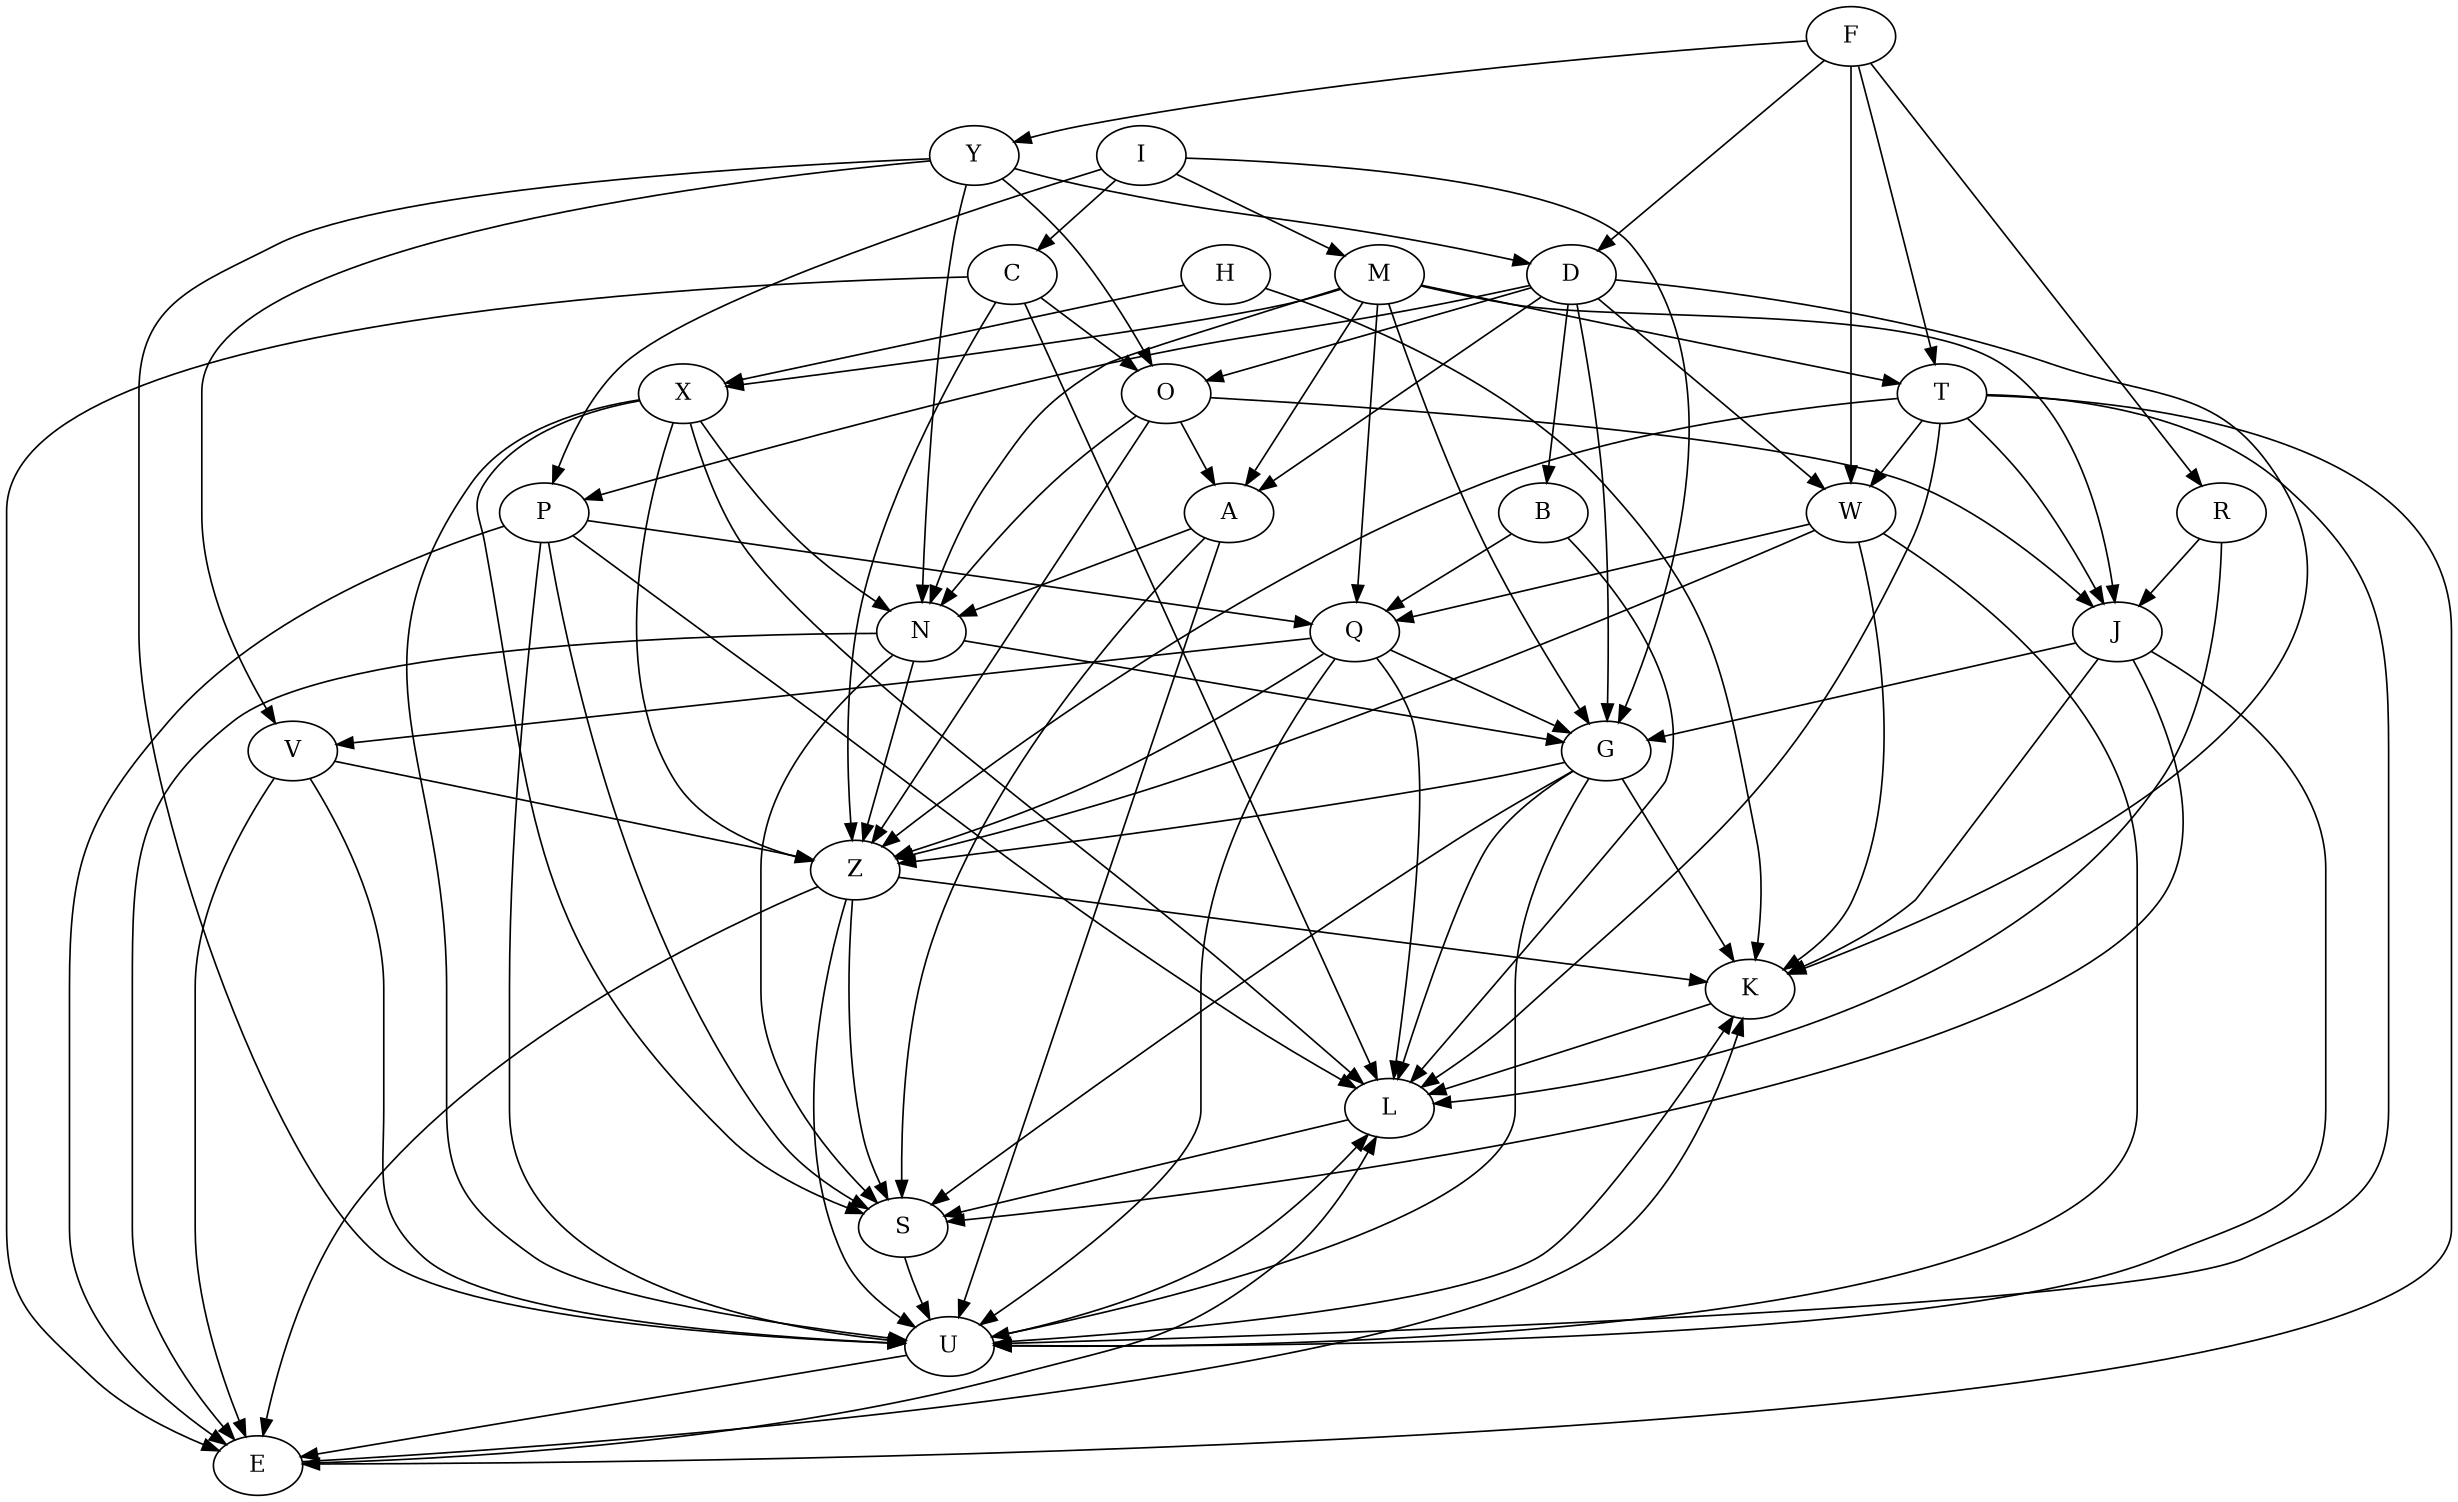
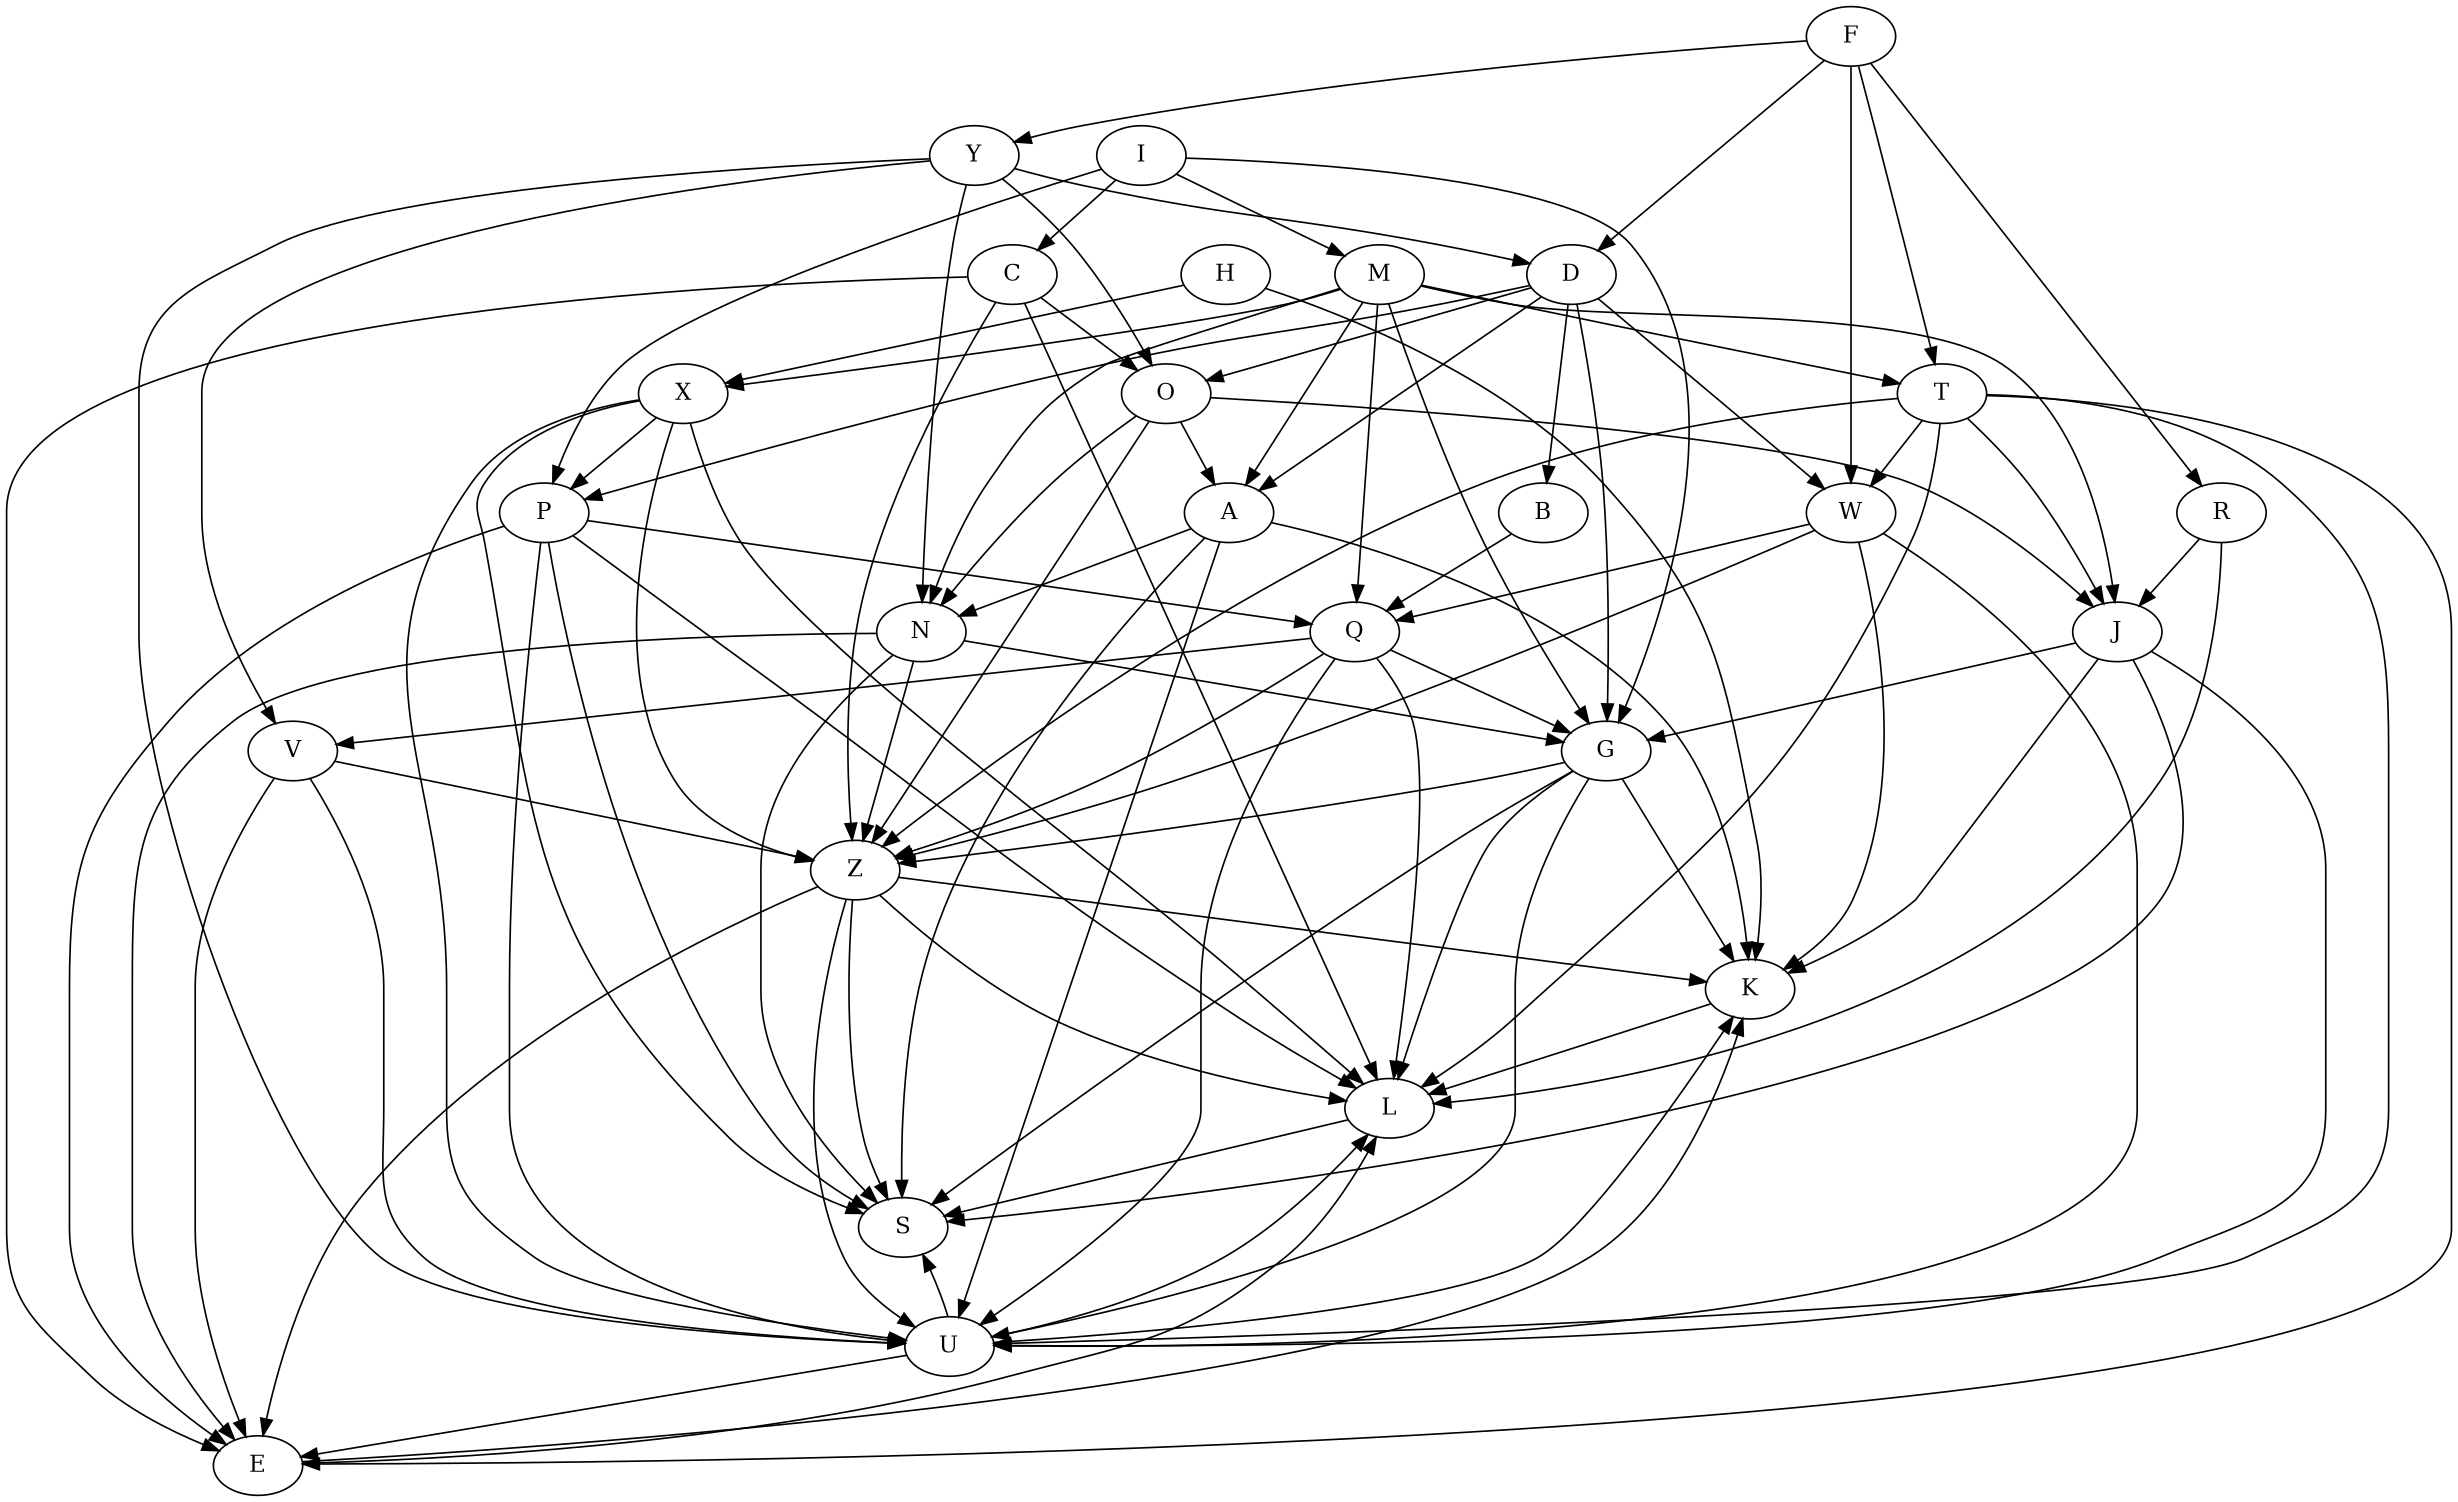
edge "D" -> "K": now "A" -> "K"
edge "X" -> "N": now "X" -> "P"
edge "B" -> "L": now "Z" -> "L"
edge "S" -> "U": reversed
